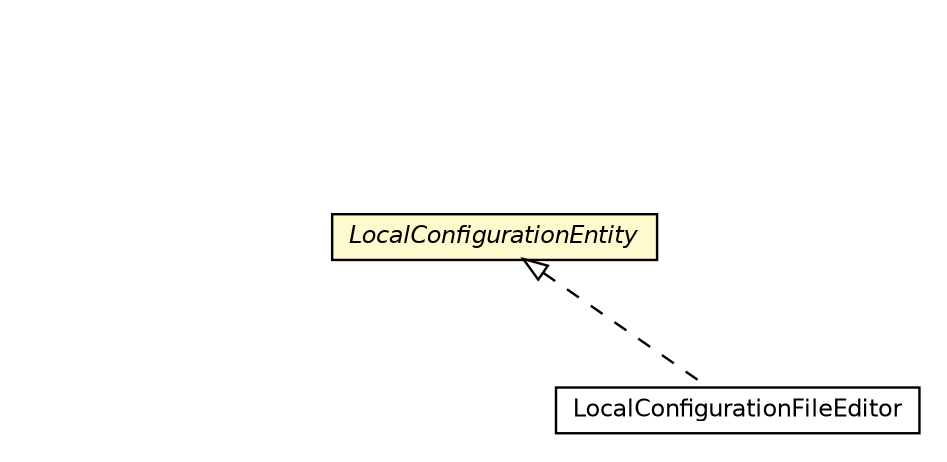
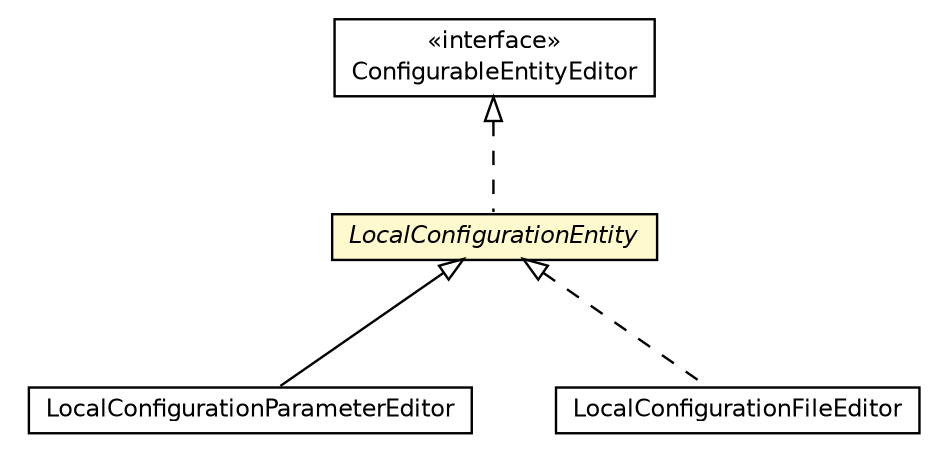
node "ConfigurableEntityEditor": added
node "LocalConfigurationParameterEditor": added
